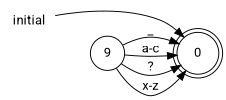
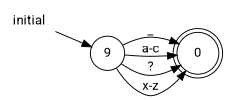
edge "initial" -> "0": now "initial" -> "9"
